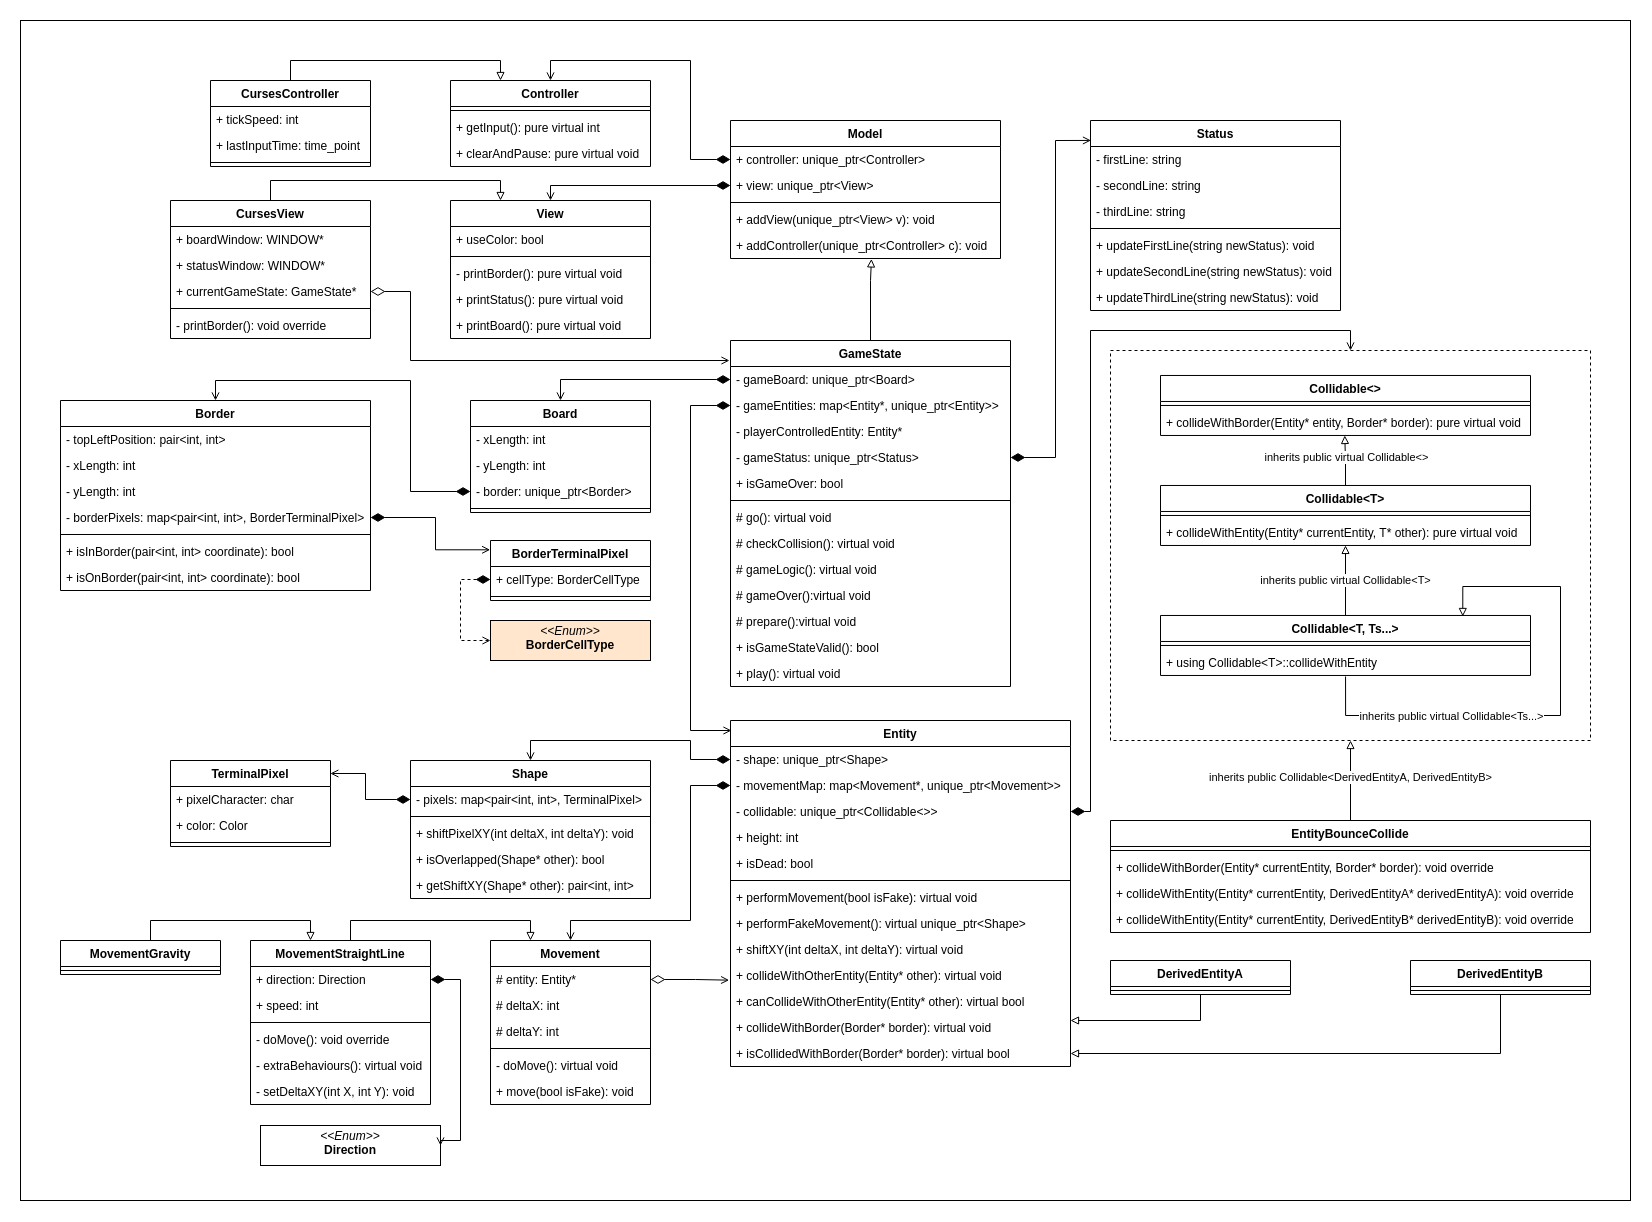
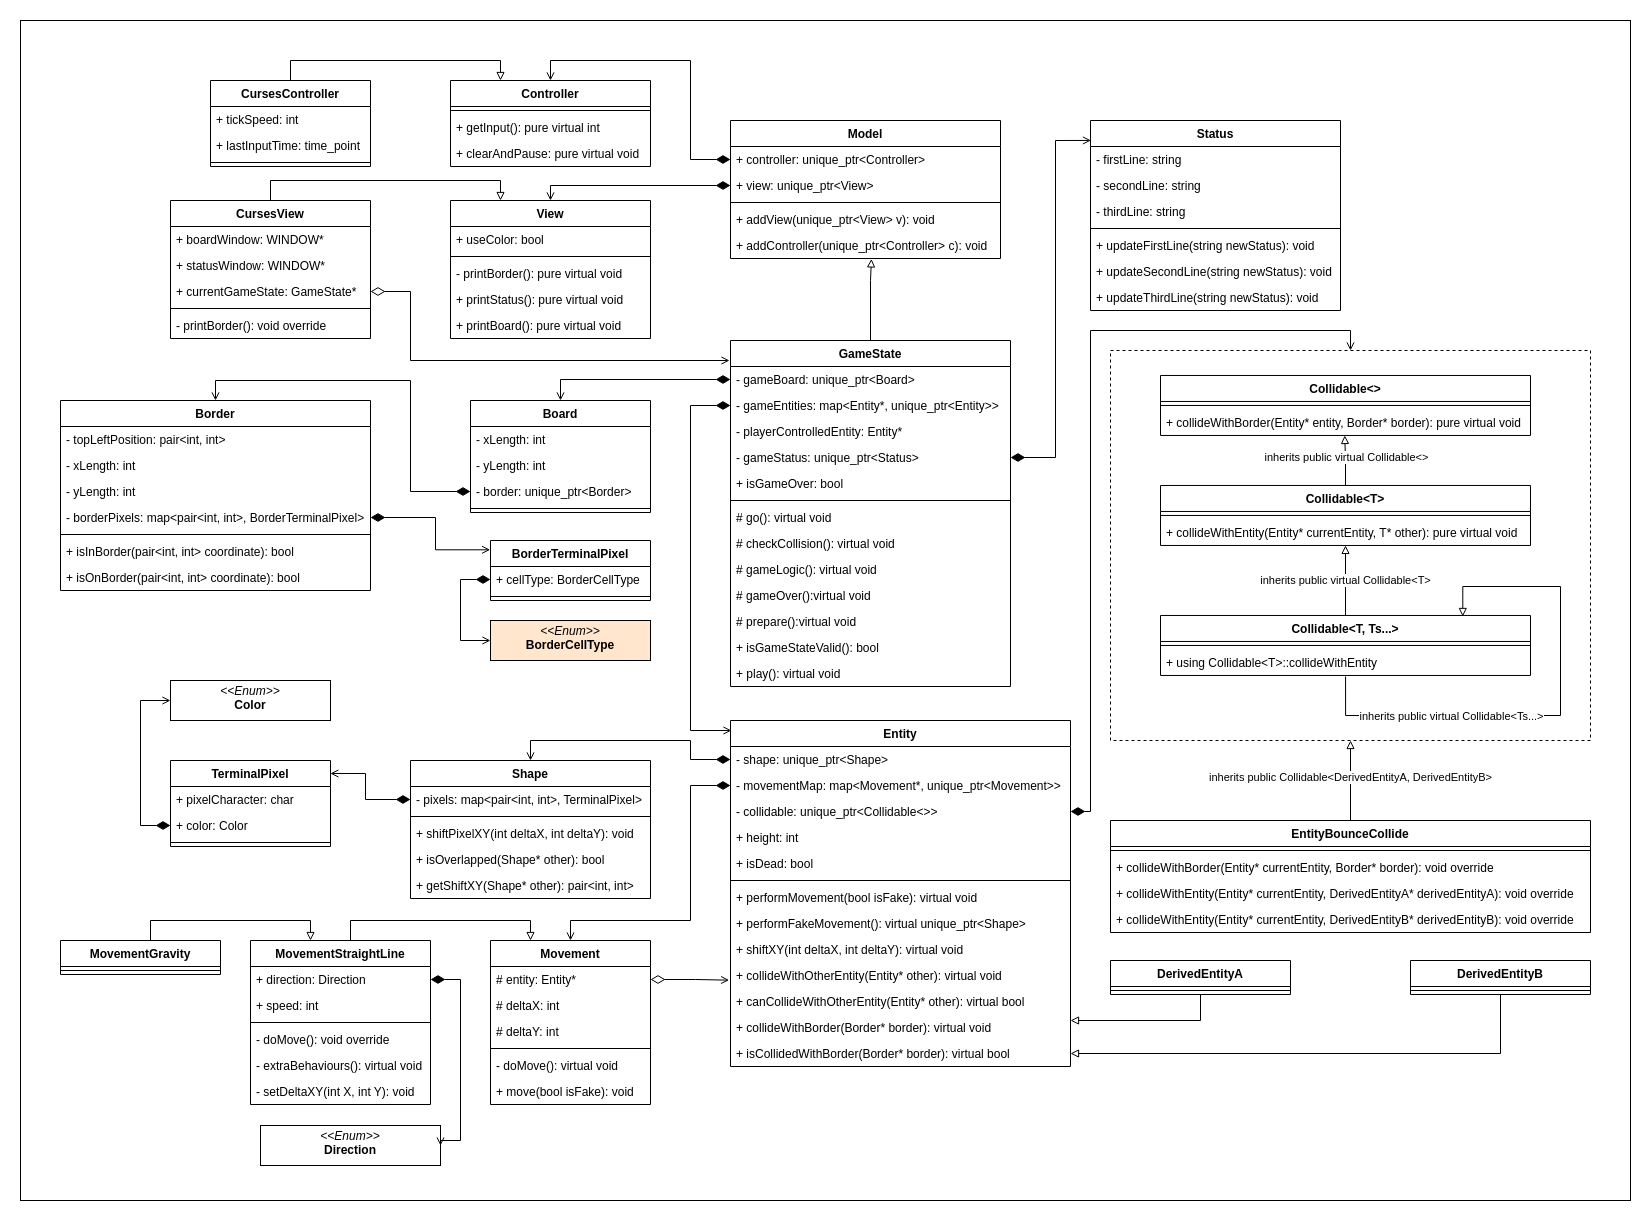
edge "+ cellType: BorderCellType" -- "<<Enum>> BorderCellType": style dashed -> solid
node "<<Enum>> Color": added
edge "<<Enum>> Color" -- "+ color: Color": added
